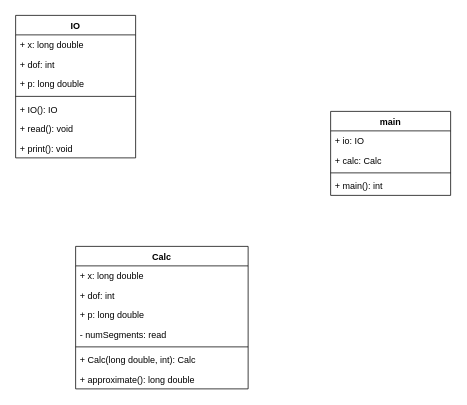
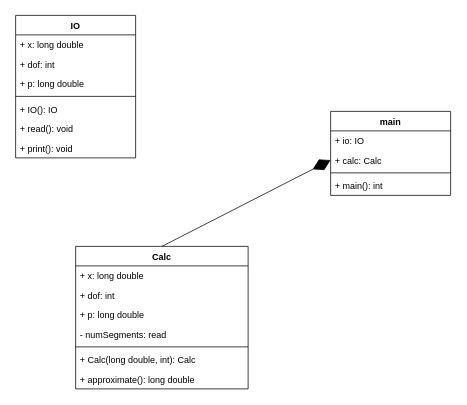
edge "Calc" -> "+ calc: Calc": added
